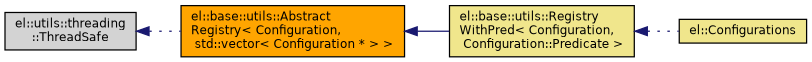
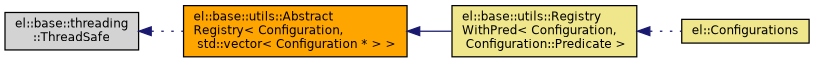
node "el::utils::threading ::ThreadSafe": label "el::utils::threading ::ThreadSafe" -> "el::base::threading ::ThreadSafe"
